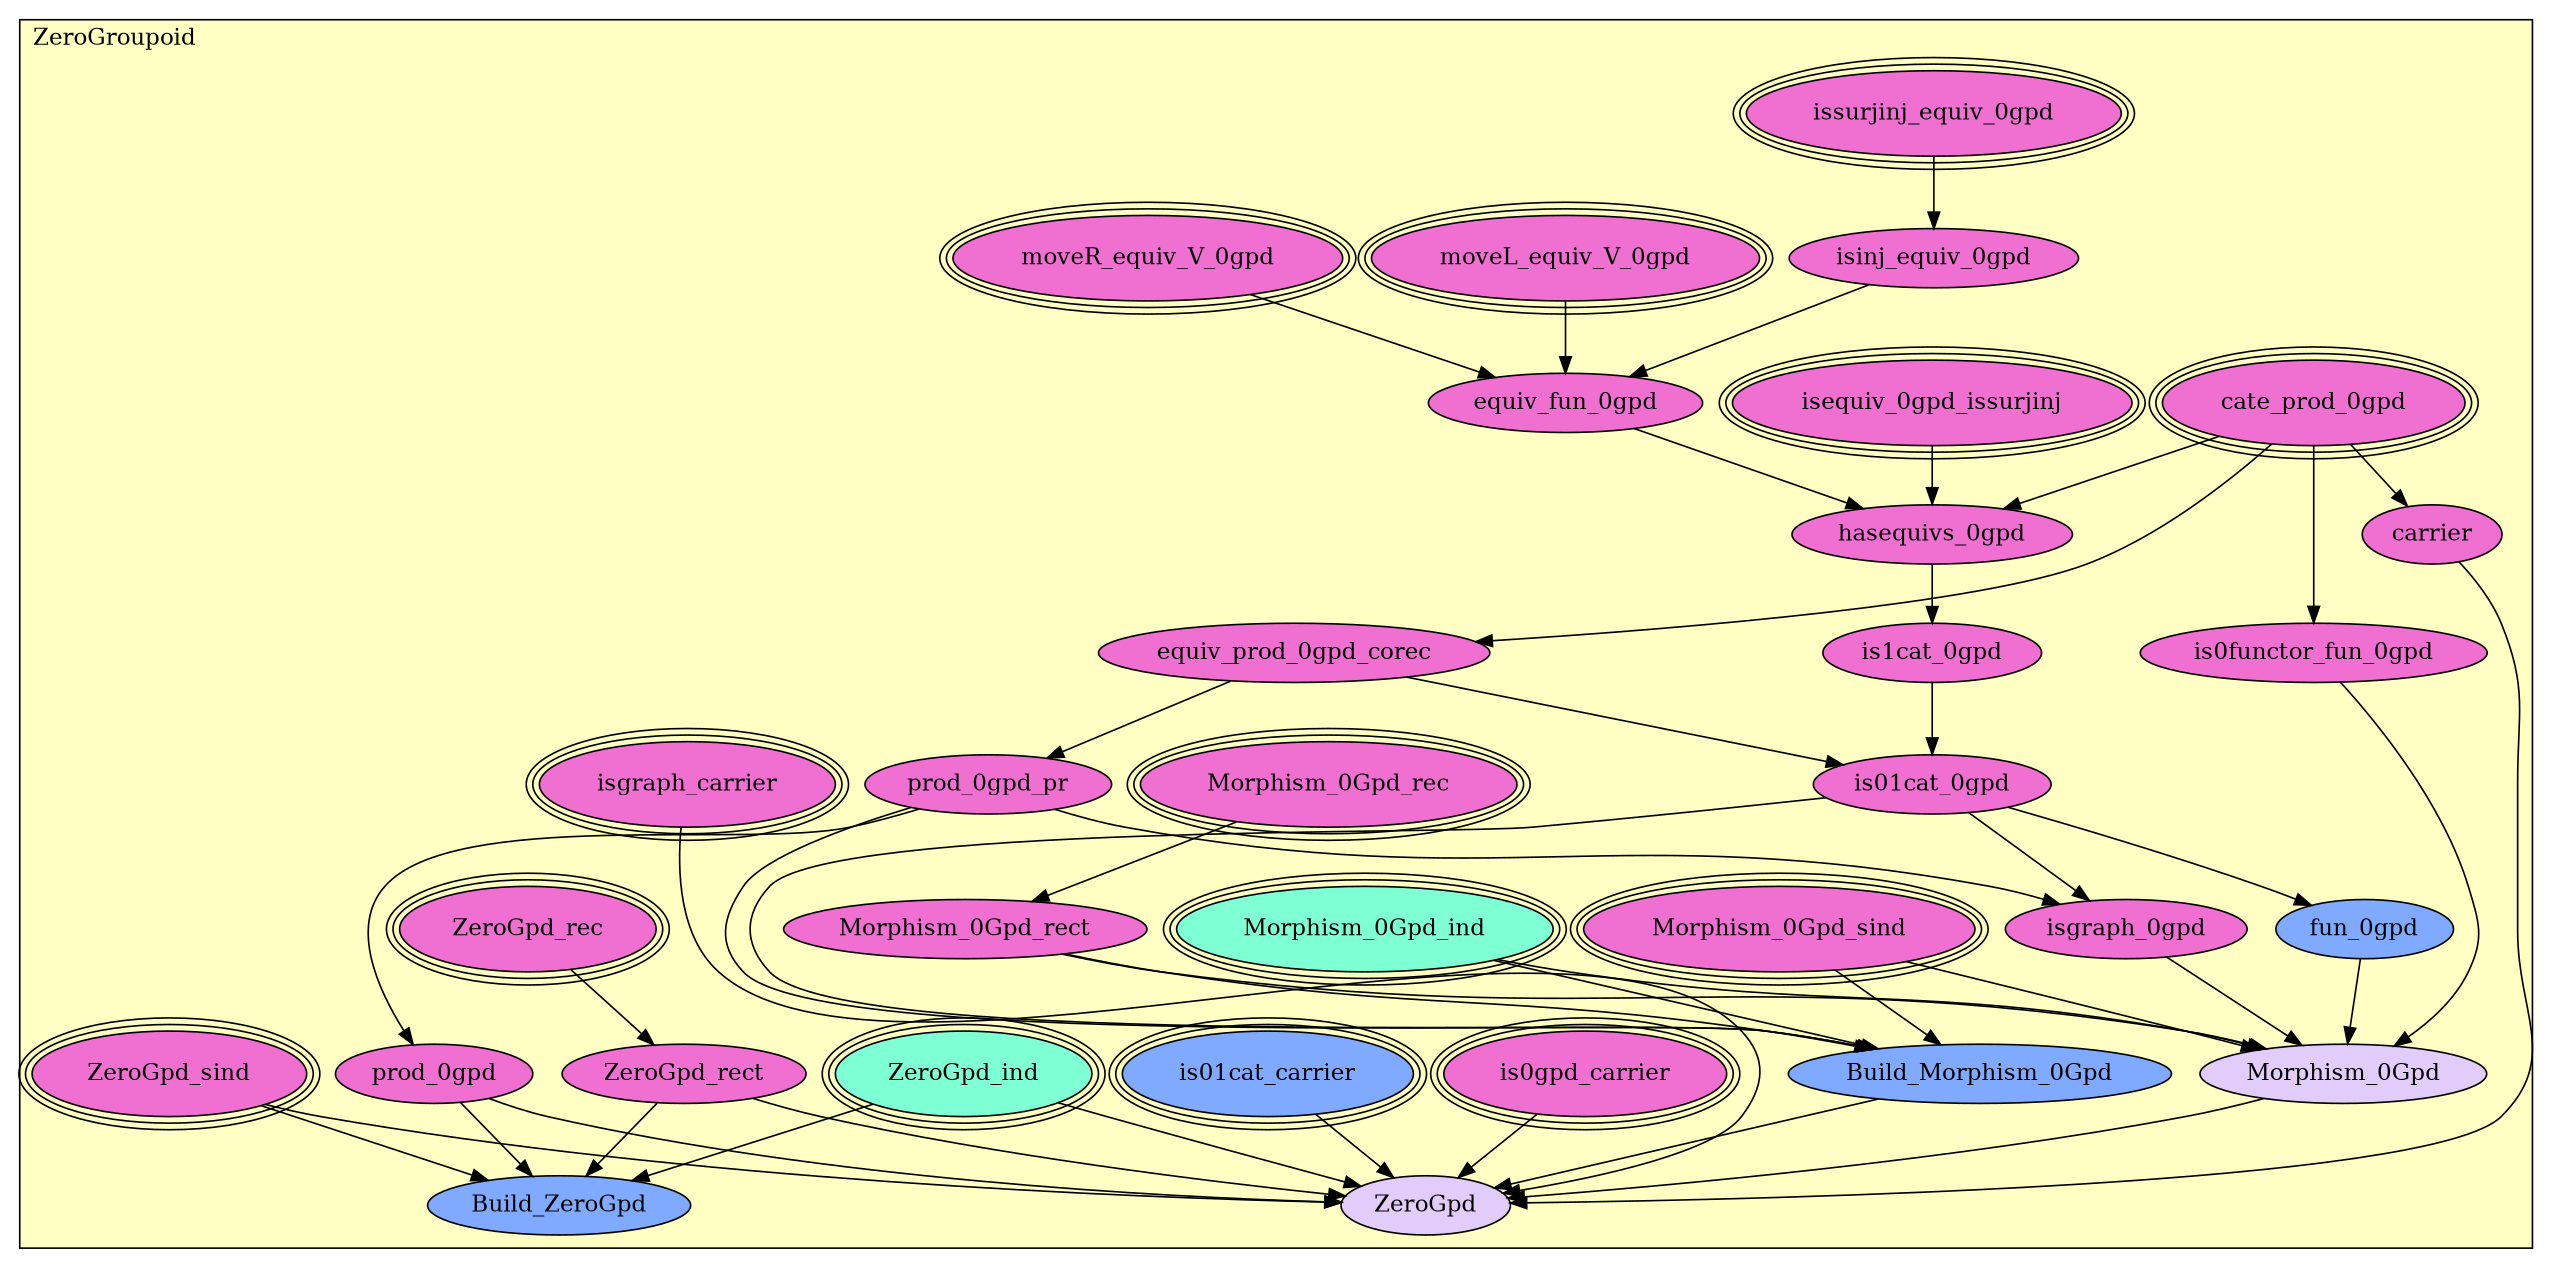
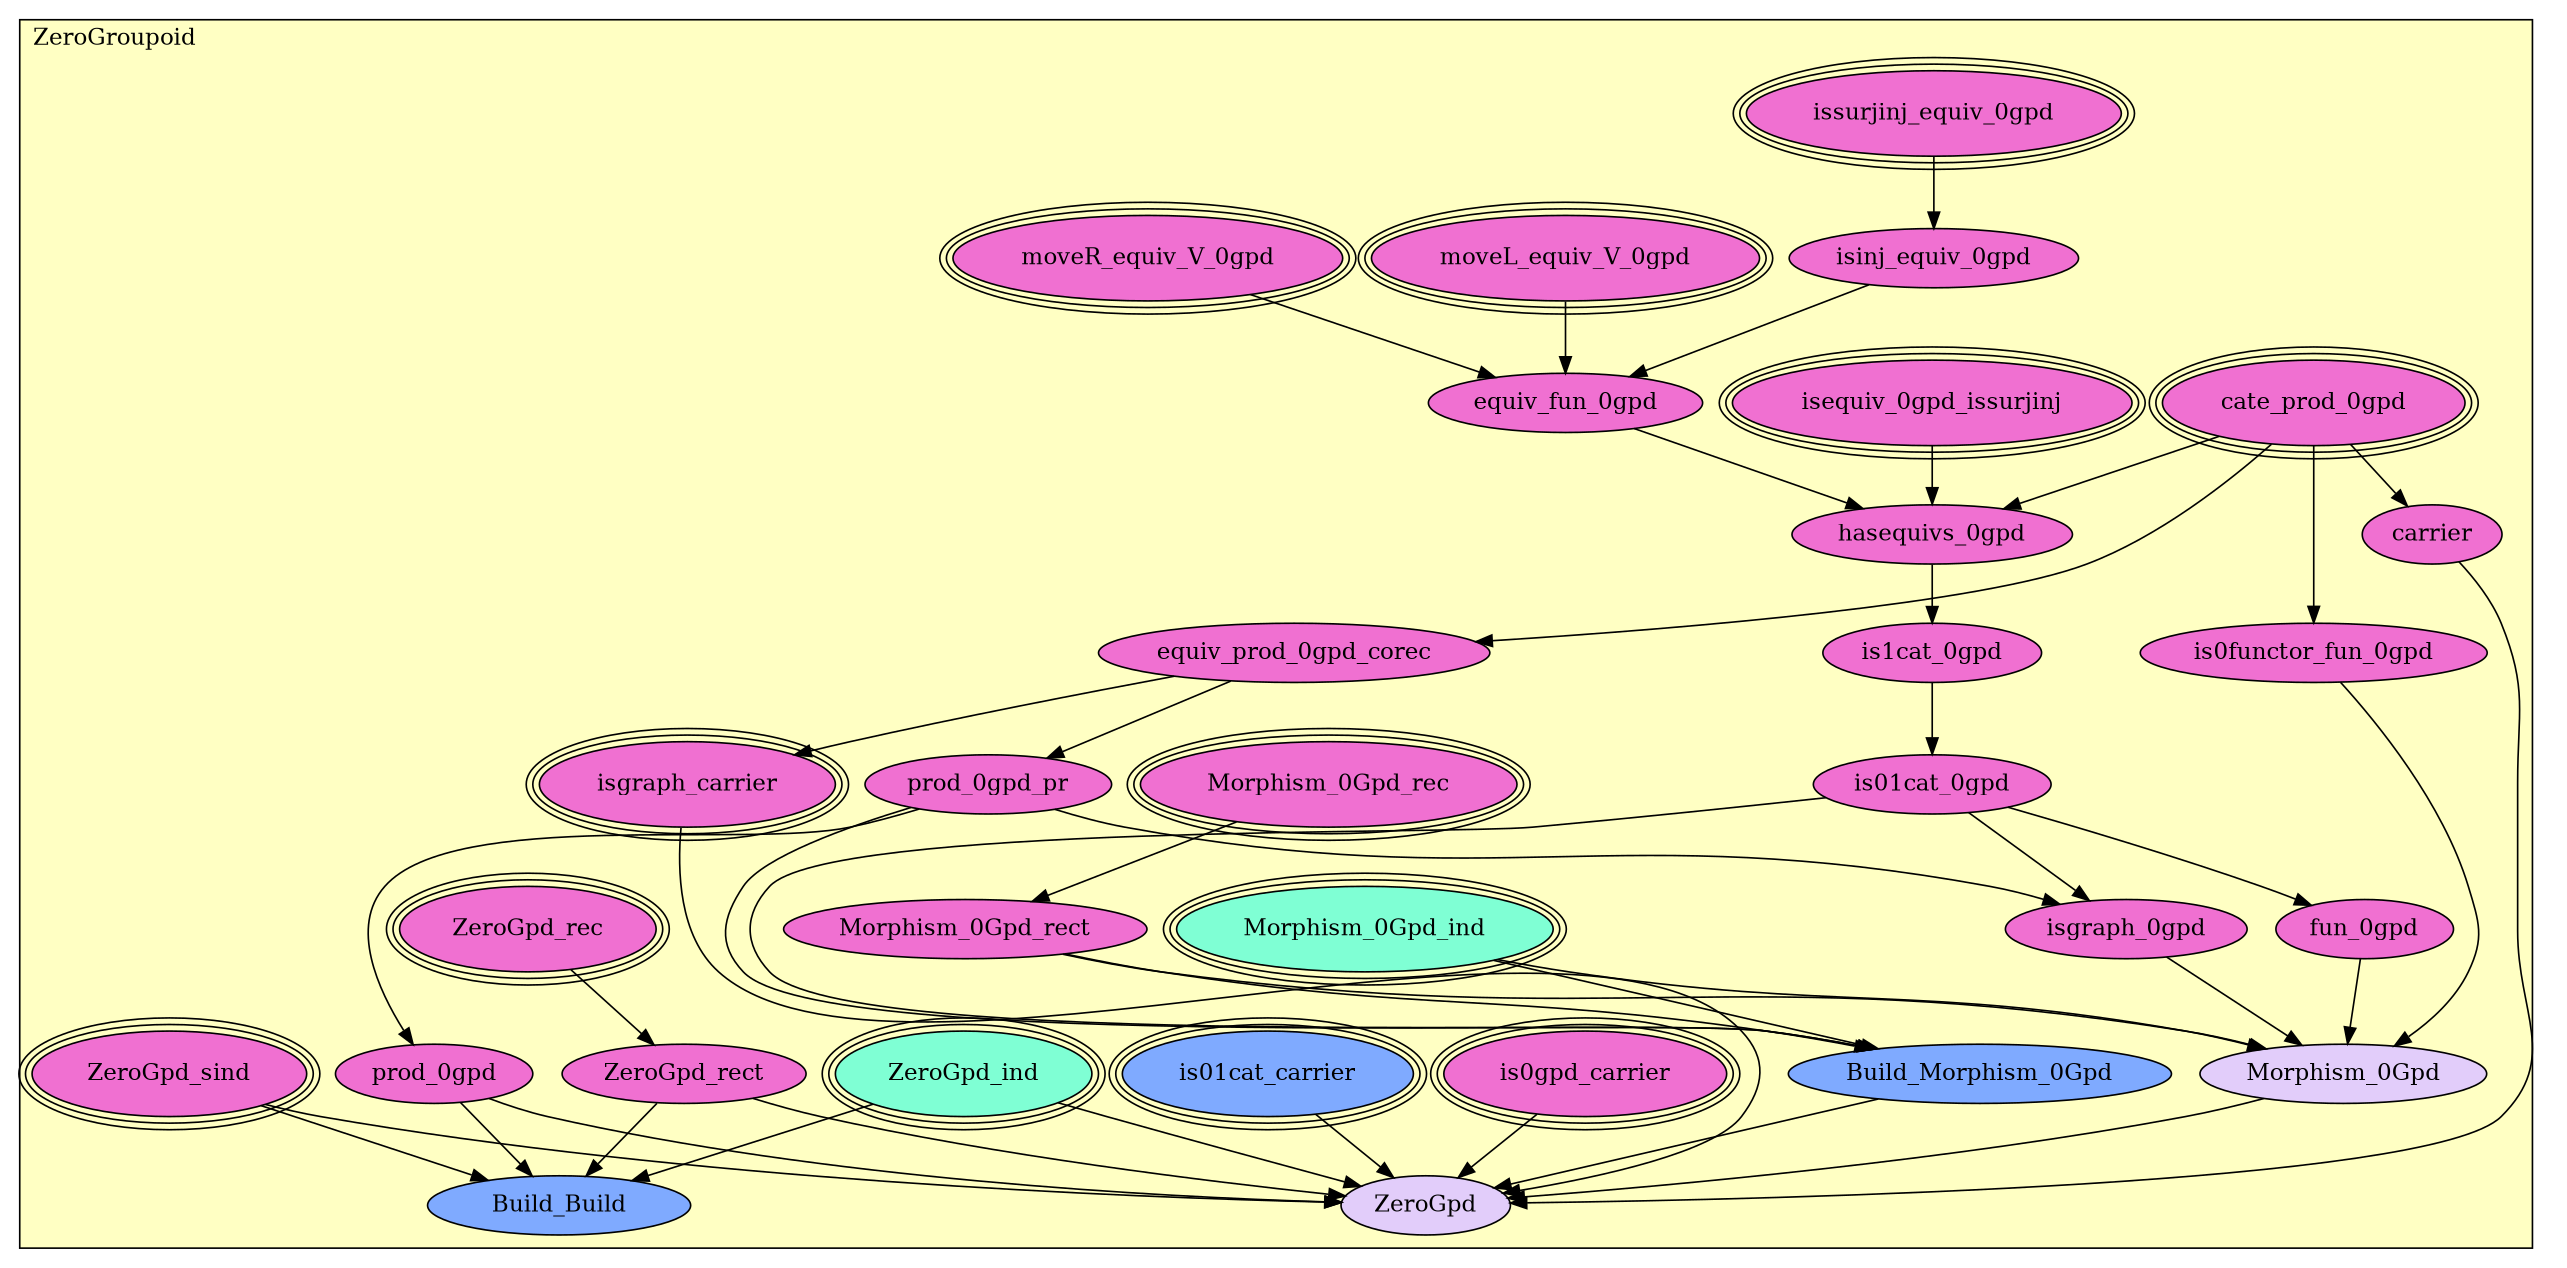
edge "equiv_prod_0gpd_corec" -> "is01cat_0gpd": now "equiv_prod_0gpd_corec" -> "isgraph_carrier"
node "Morphism_0Gpd_sind": removed
node "fun_0gpd": fillcolor #7faaff -> #f070d1
node "Build_ZeroGpd": label "Build_ZeroGpd" -> "Build_Build"
